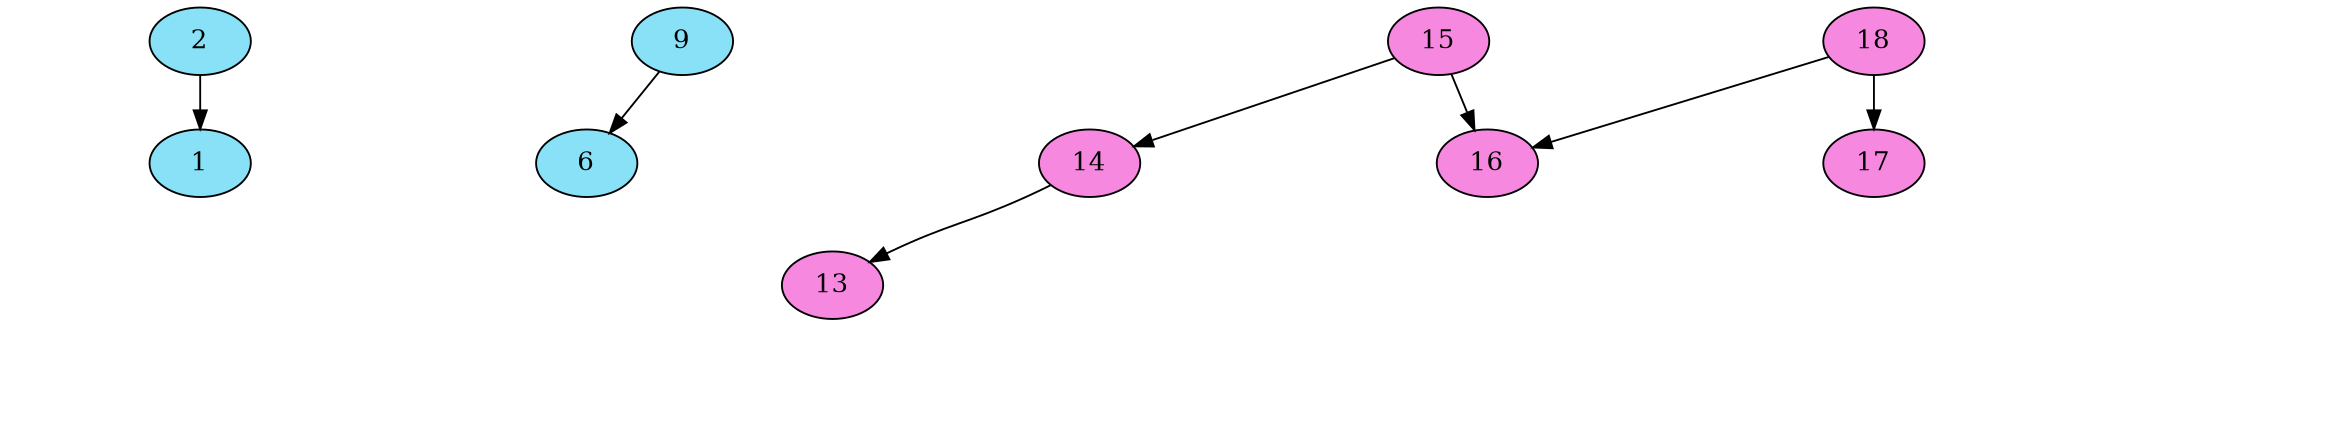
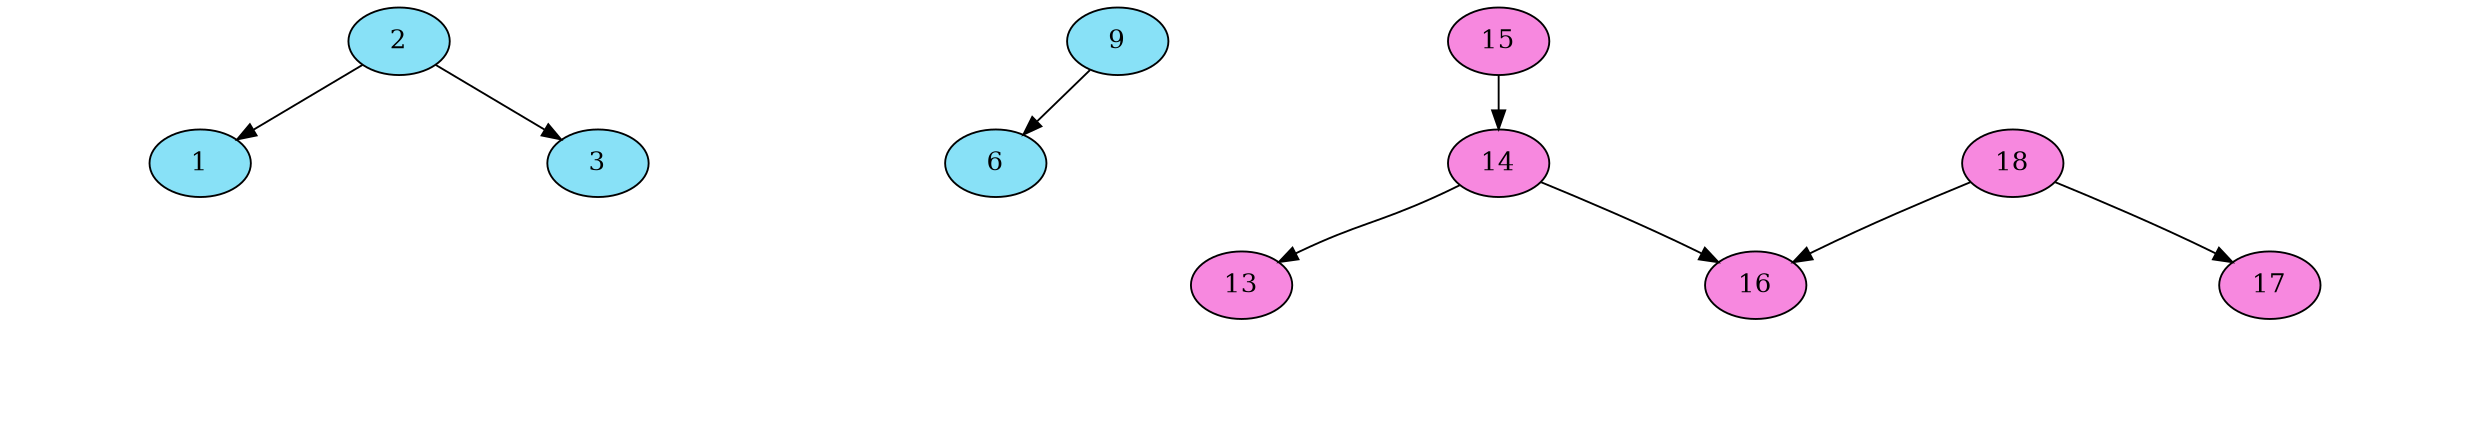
edge "15" -> "16": now "14" -> "16"
node "3": added
